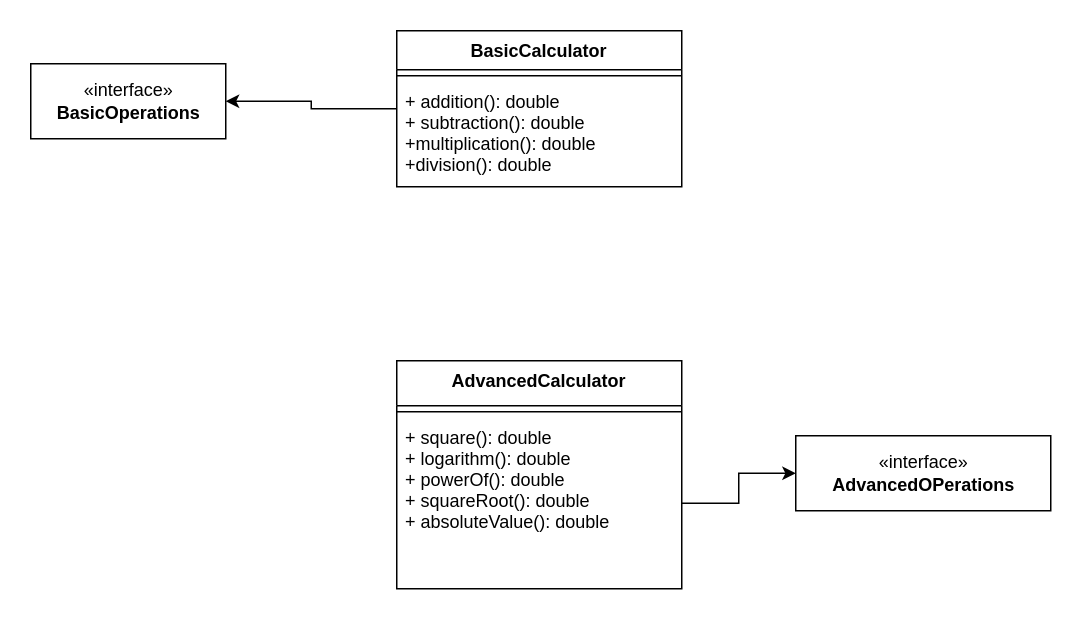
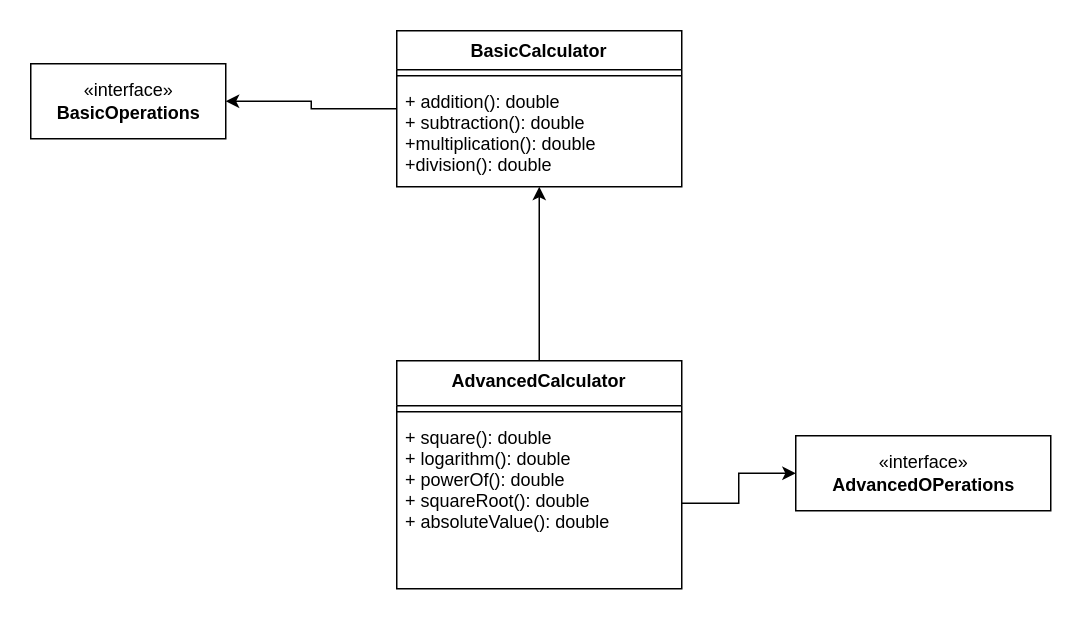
edge "AdvancedCalculator" -> "BasicCalculator": added
